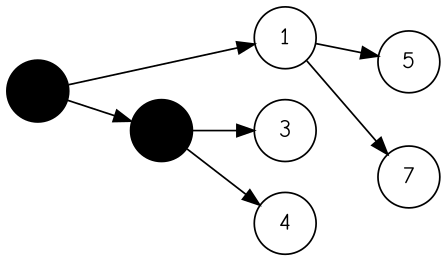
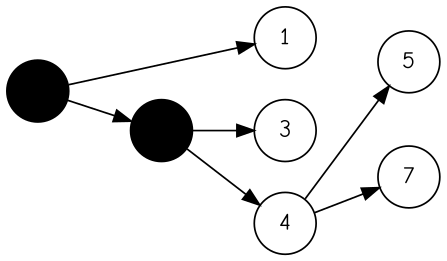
edge "1" -> "5": now "4" -> "5"
edge "1" -> "7": now "4" -> "7"
